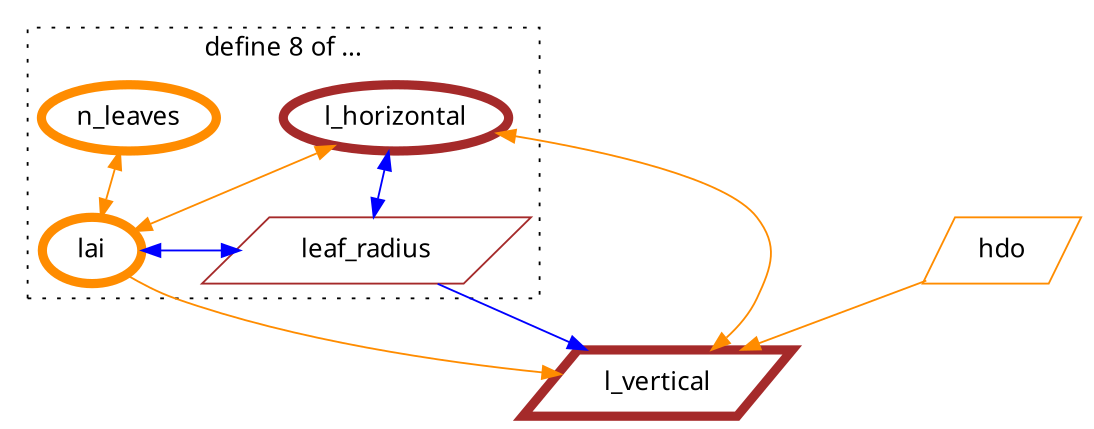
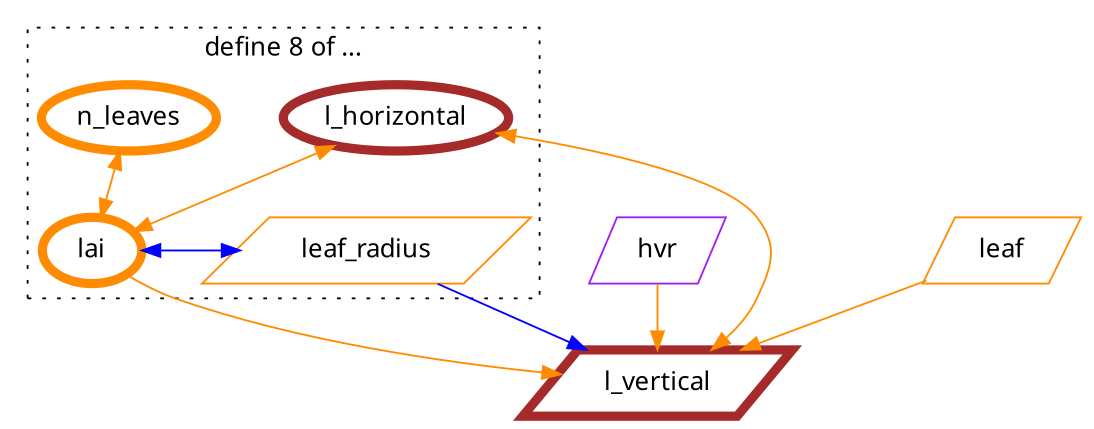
edge "l_horizontal" -- "leaf_radius": removed
node "leaf_radius": color brown -> darkorange
node "hvr": added
node "hdo": label "hdo" -> "leaf"
